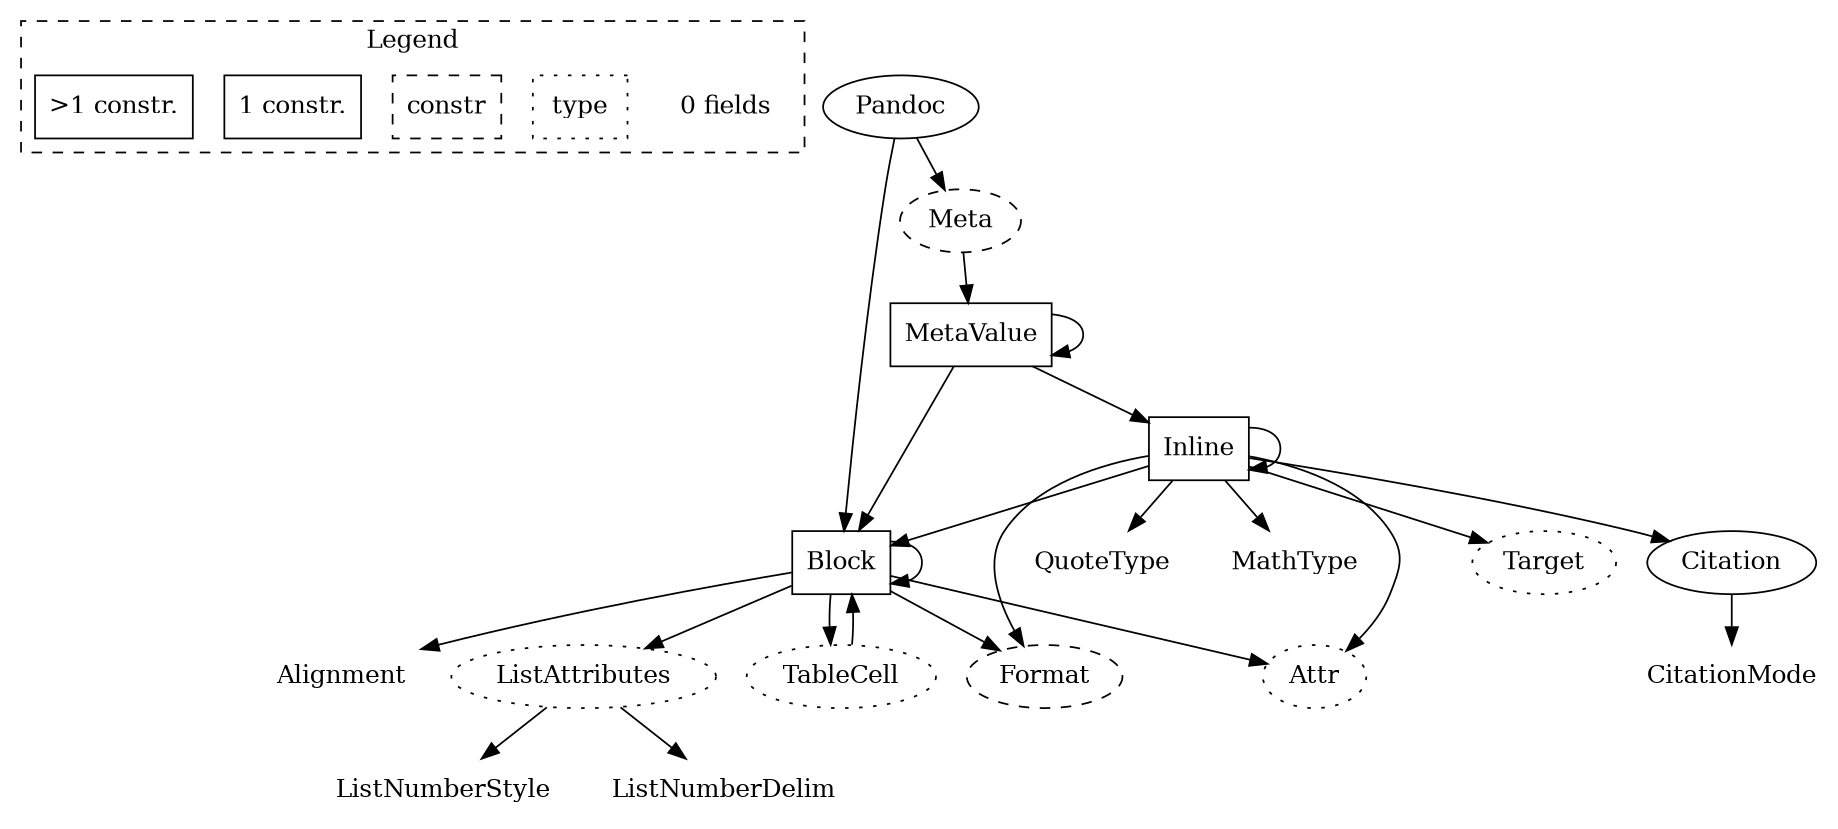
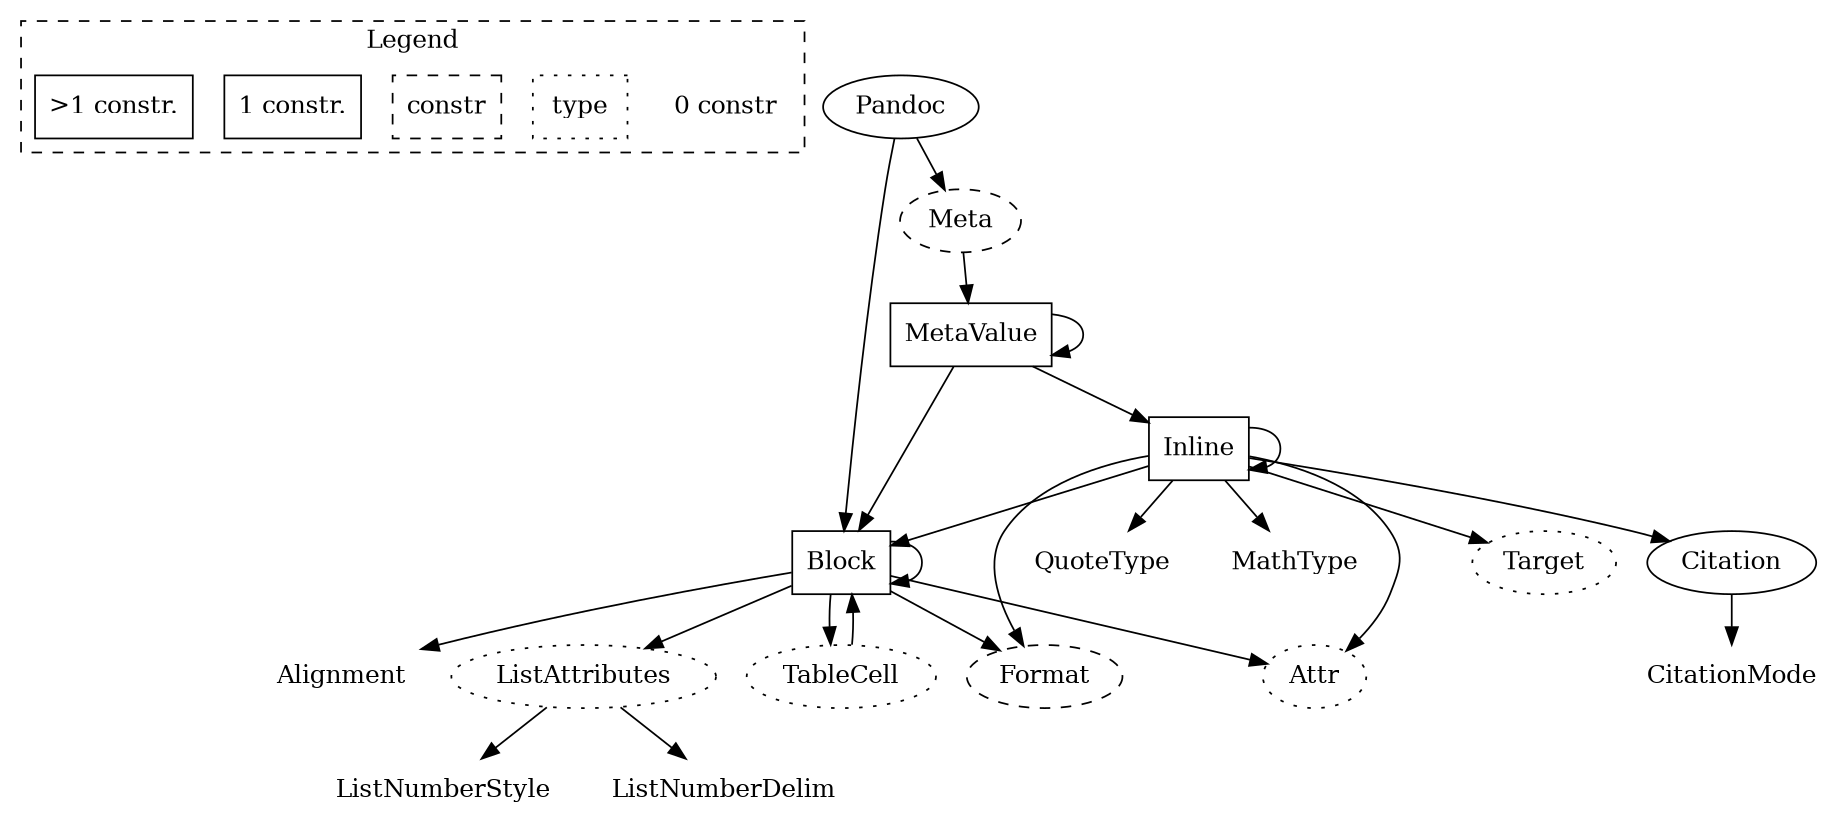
node "0 fields": label "0 fields" -> "0 constr"
